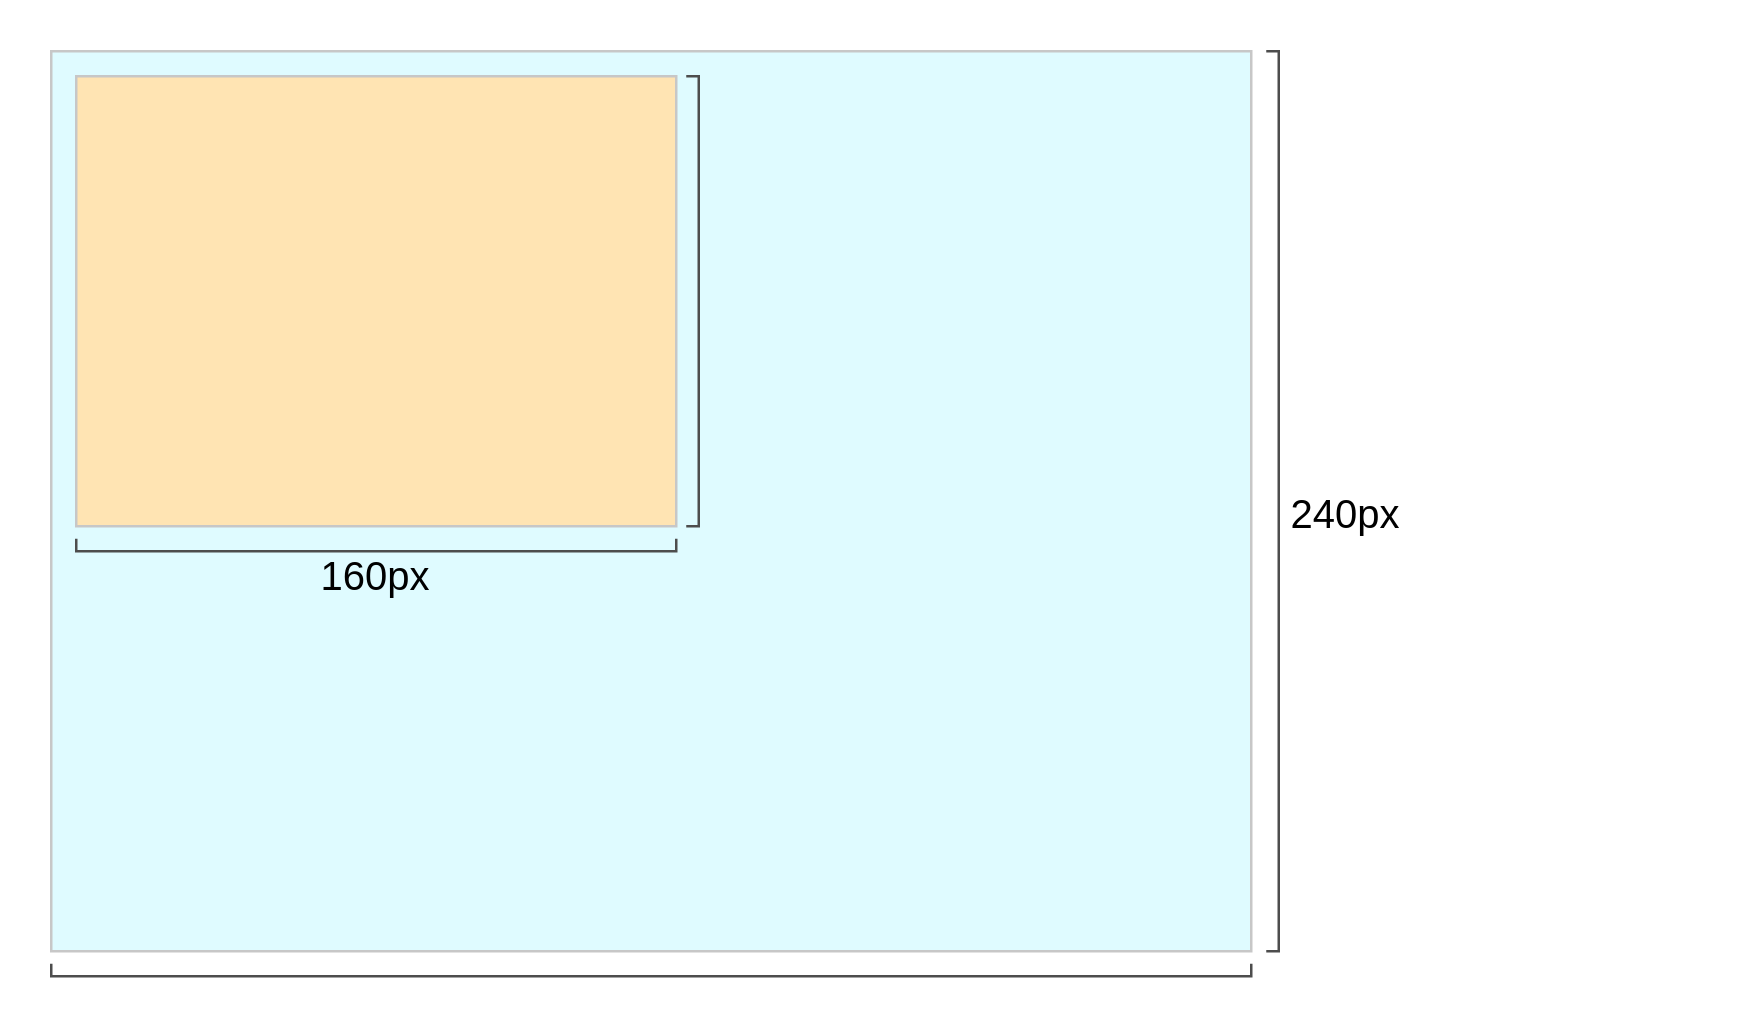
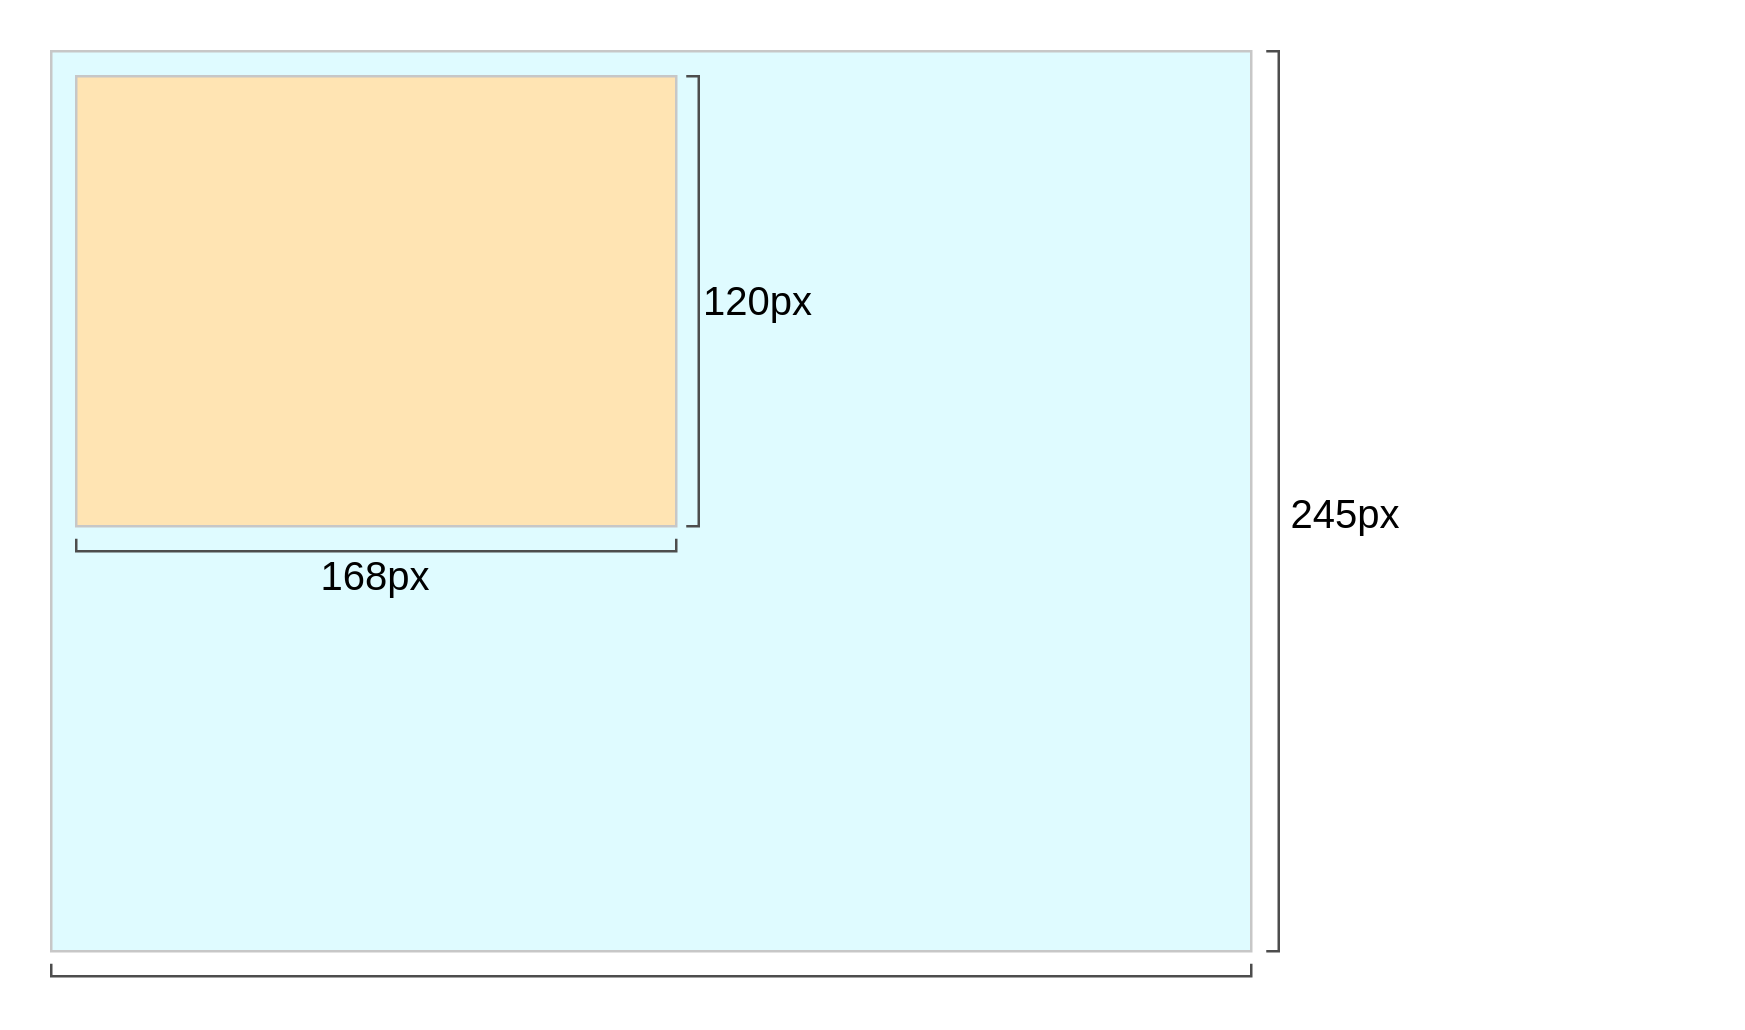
node "120px": added
node "240px": label "240px" -> "245px"
node "160px": label "160px" -> "168px"
